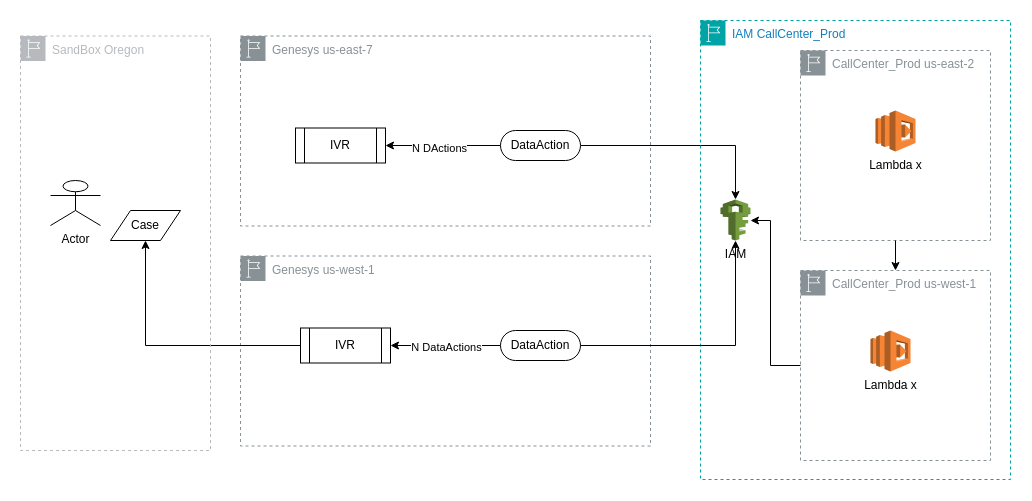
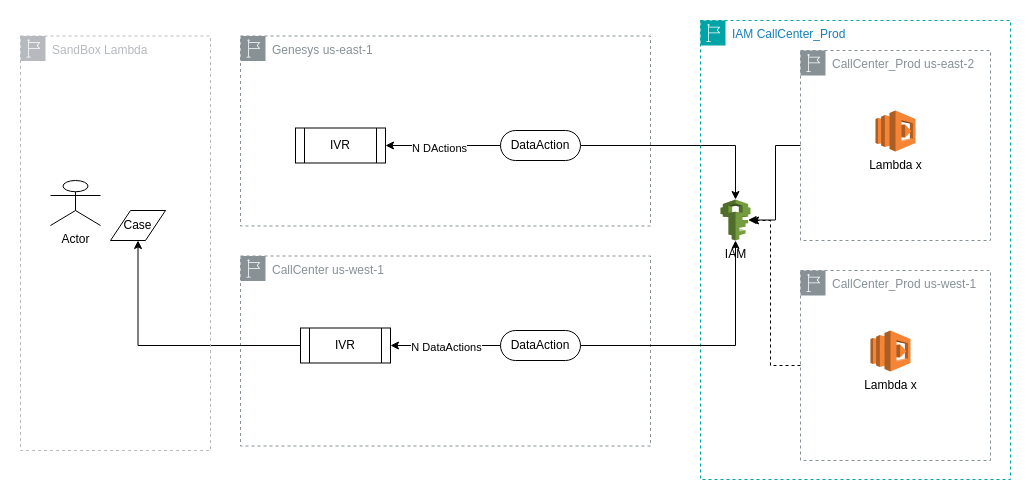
node "SandBox Oregon": label "SandBox Oregon" -> "SandBox Lambda"
node "Genesys us-east-7": label "Genesys us-east-7" -> "Genesys us-east-1"
node "Case": size 70x30 -> 55x30
edge "CallCenter_Prod us-east-2" -> "CallCenter_Prod us-west-1": now "CallCenter_Prod us-east-2" -> "IAM"
node "Genesys us-west-1": label "Genesys us-west-1" -> "CallCenter us-west-1"
edge "CallCenter_Prod us-west-1" -> "IAM": style solid -> dashed
